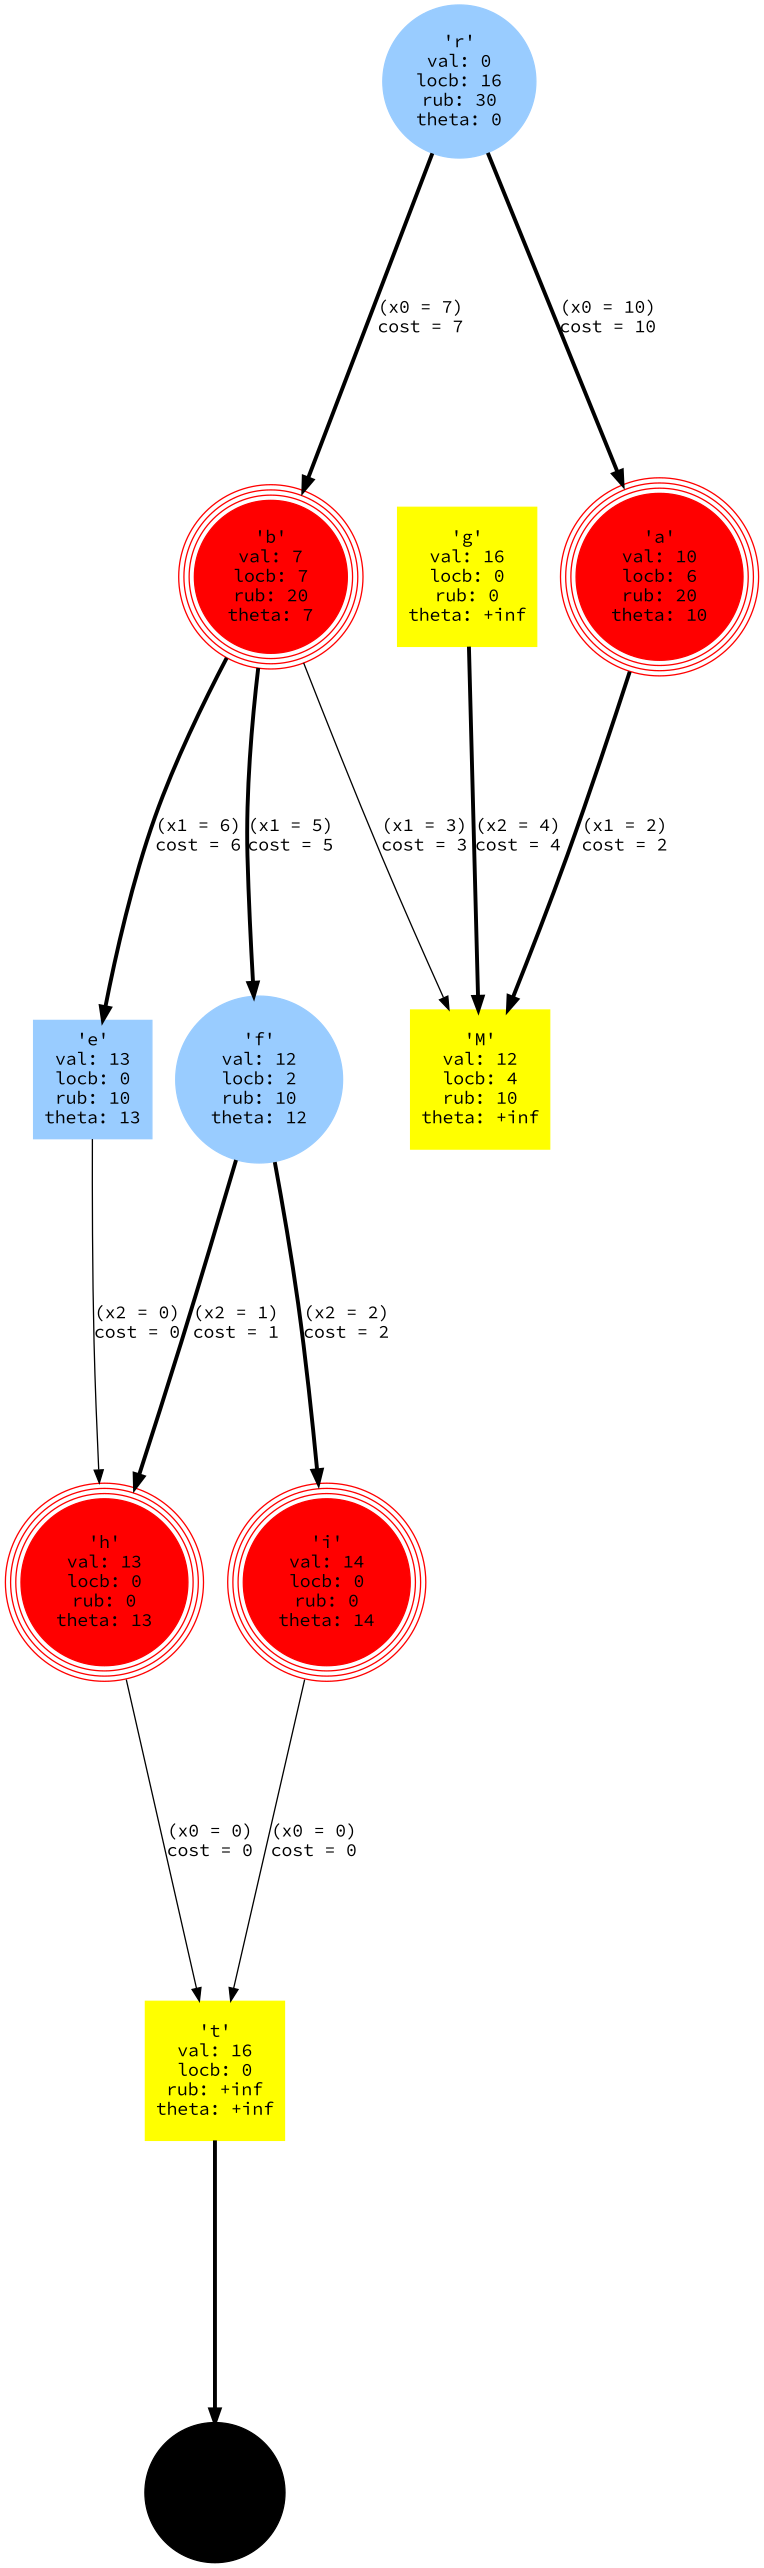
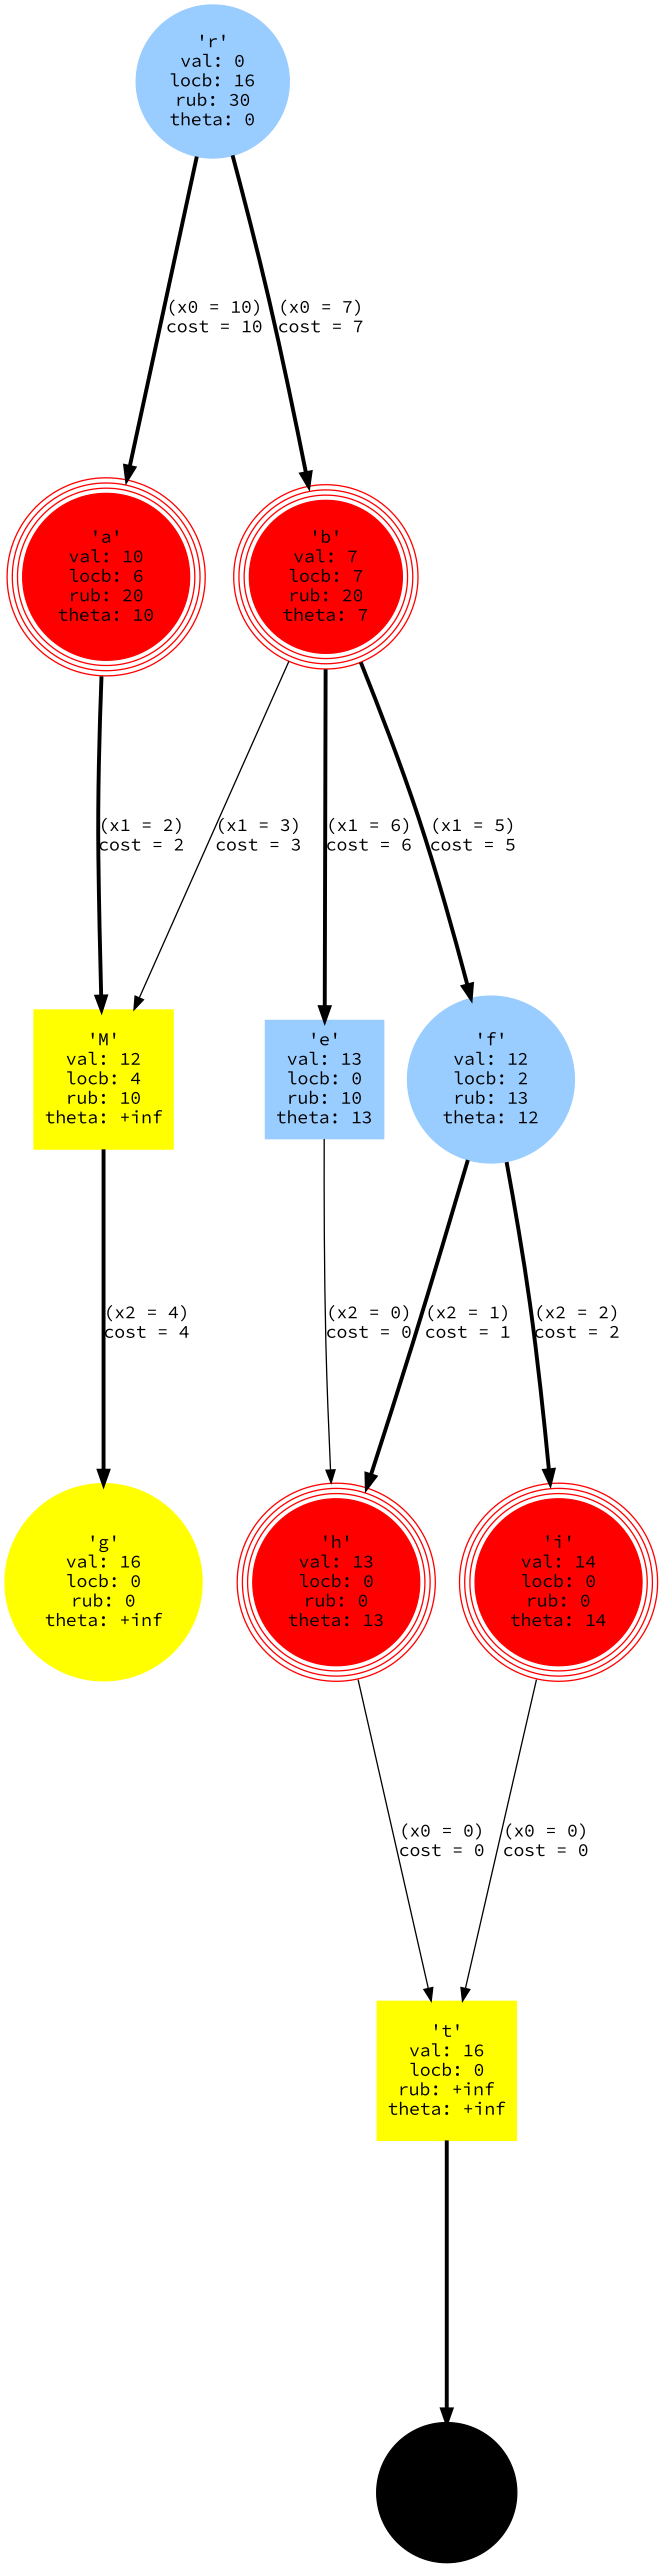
node "'g' val: 16 locb: 0 rub: 0 theta: +inf": shape square -> circle
edge "'g' val: 16 locb: 0 rub: 0 theta: +inf" -> "'M' val: 12 locb: 4 rub: 10 theta: +inf": reversed
node "'f' val: 12 locb: 2 rub: 10 theta: 12": label "'f' val: 12 locb: 2 rub: 10 theta: 12" -> "'f' val: 12 locb: 2 rub: 13 theta: 12"
